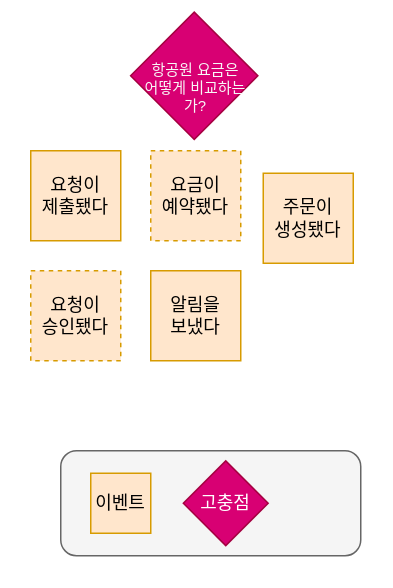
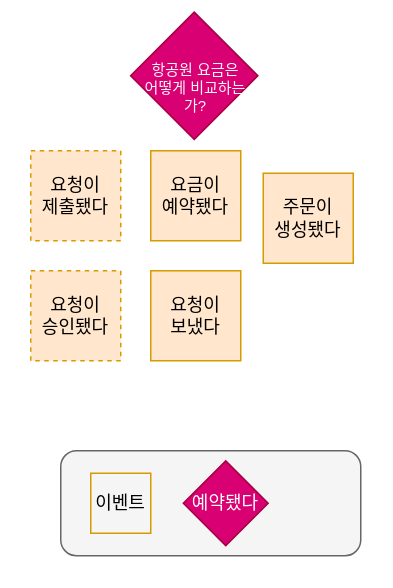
node "요청이 제출됐다": style solid -> dashed
node "요금이 예약됐다": style dashed -> solid
node "알림을 보냈다": label "알림을 보냈다" -> "요청이 보냈다"
node "이벤트": fillcolor #ffe6cc -> #f5f5f5
node "고충점": label "고충점" -> "예약됐다"
